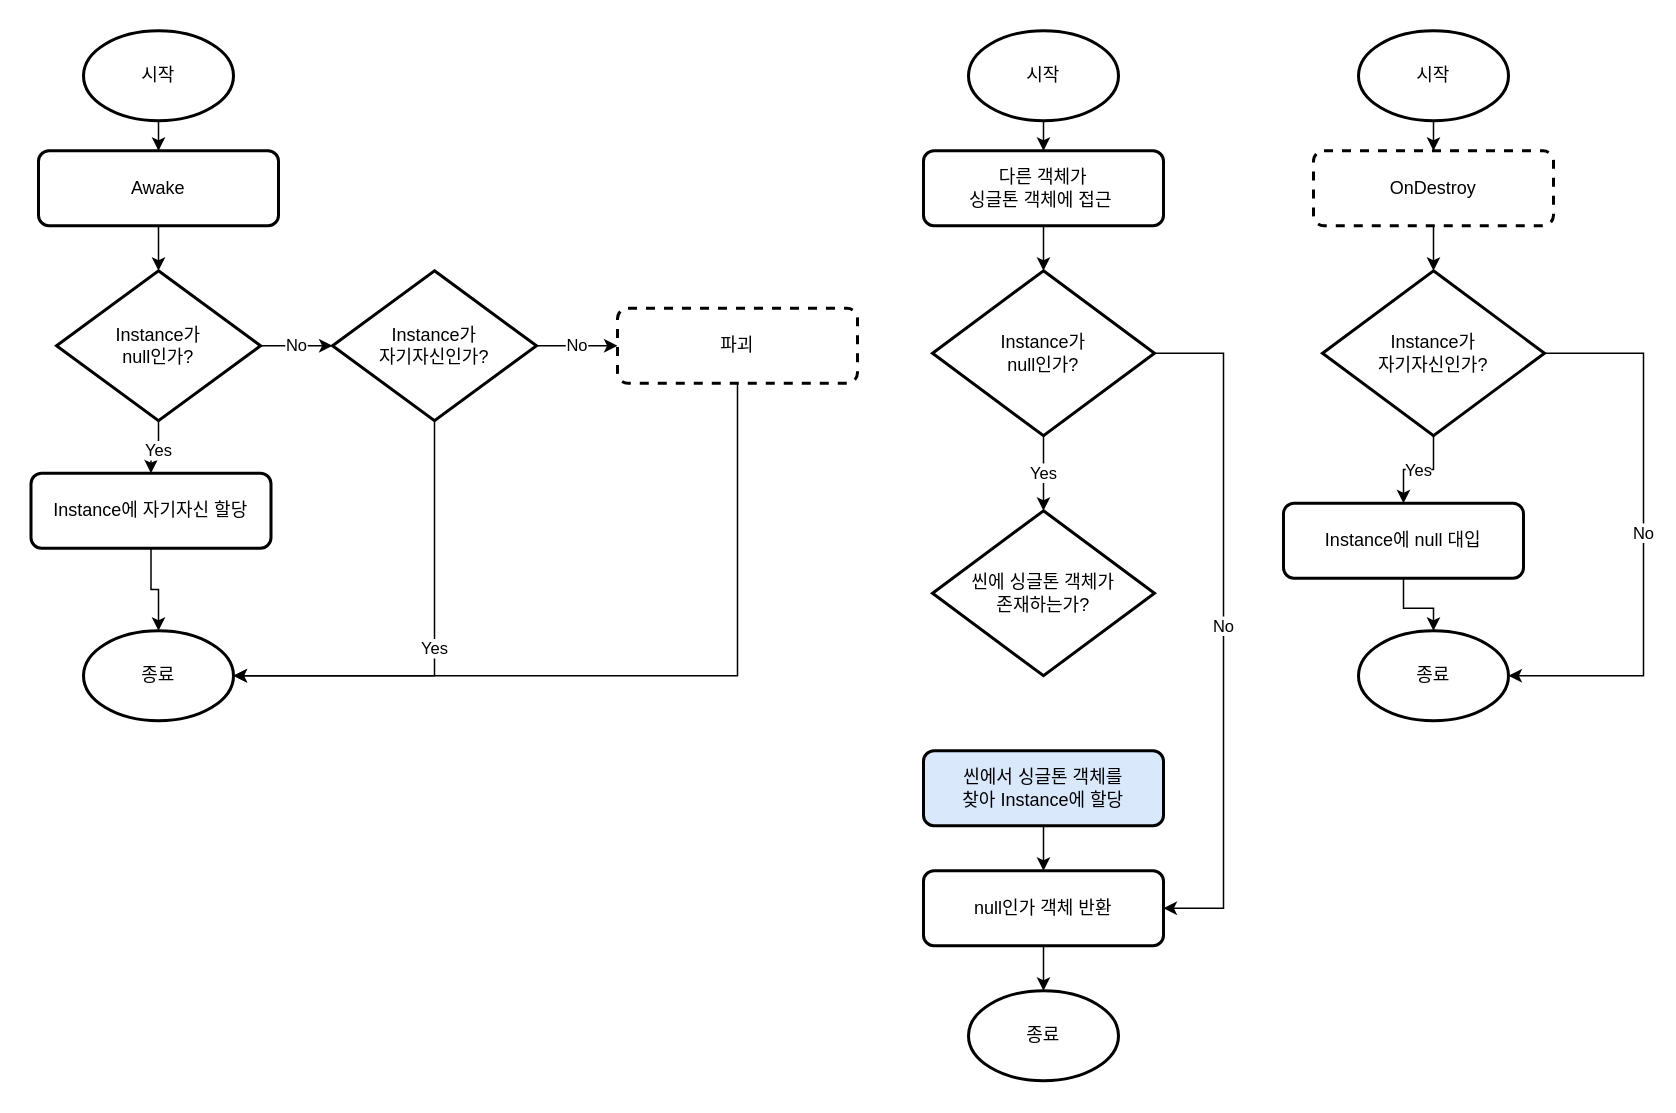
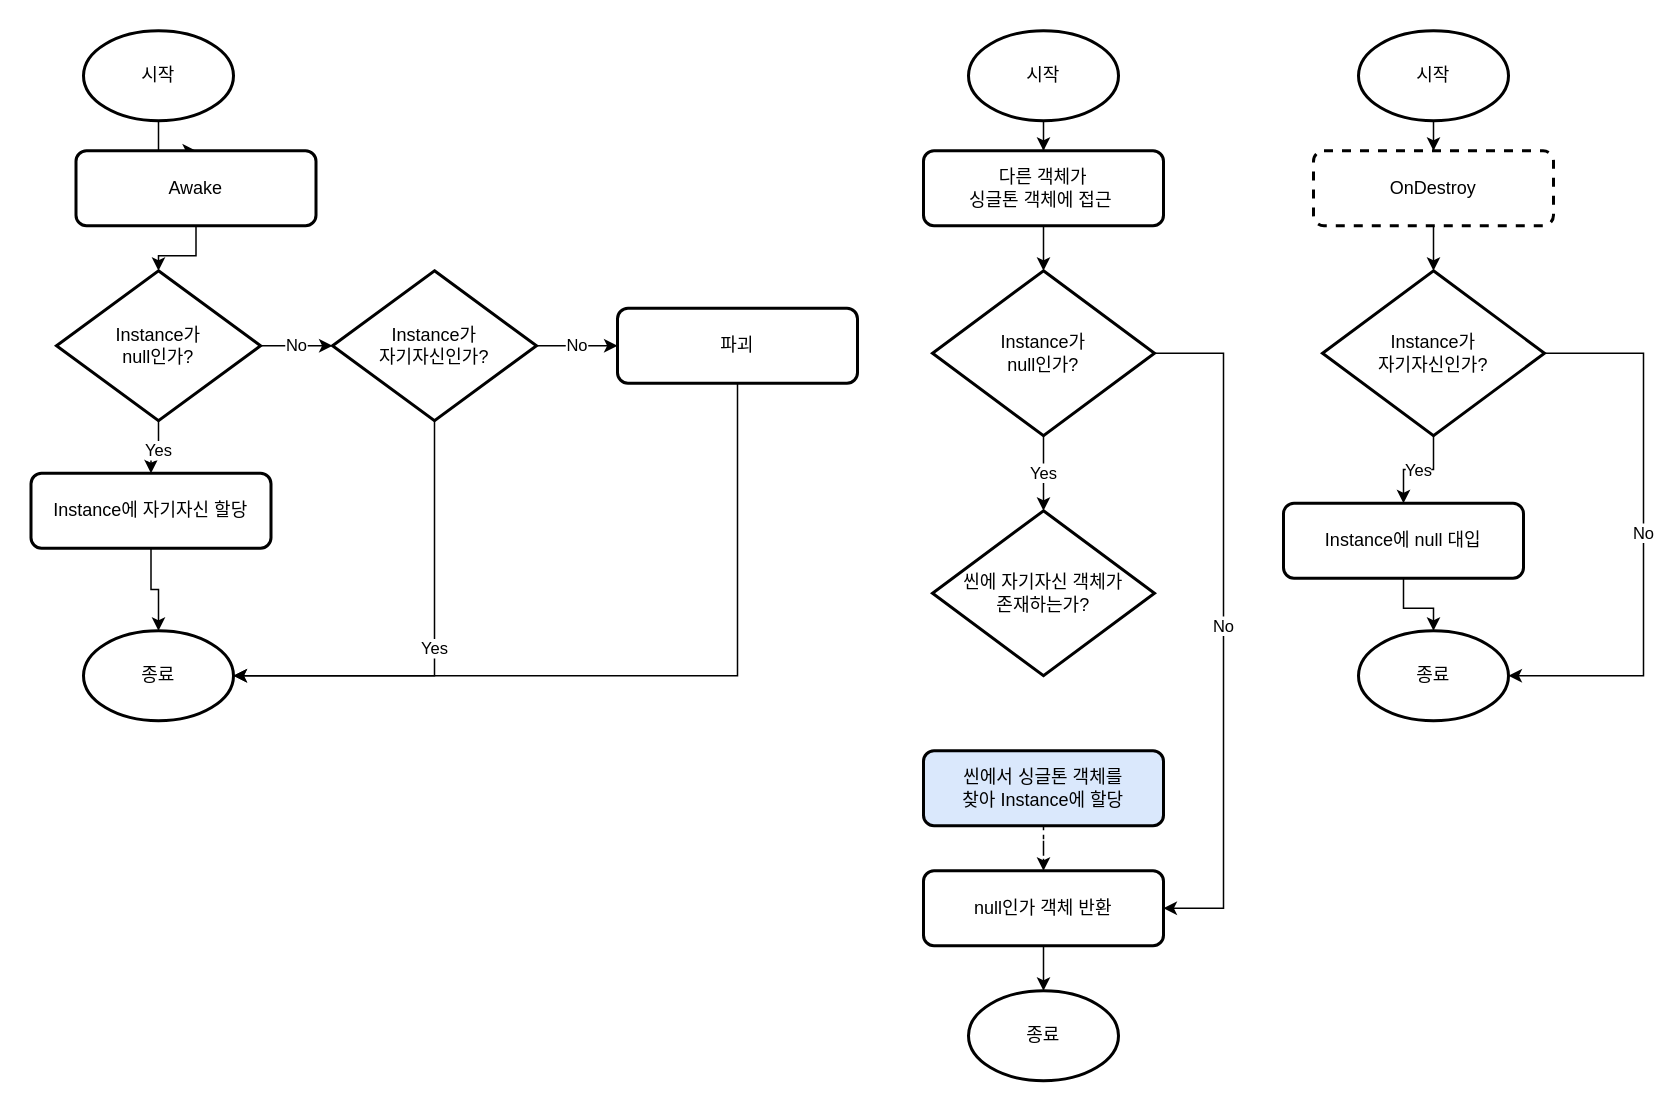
node "Awake": moved (158, 188) -> (196, 188)
node "파괴": style dashed -> solid
node "씬에 싱글톤 객체가 존재하는가?": label "씬에 싱글톤 객체가 존재하는가?" -> "씬에 자기자신 객체가 존재하는가?"
edge "씬에서 싱글톤 객체를 찾아 Instance에 할당" -> "null인가 객체 반환": style solid -> dashed
